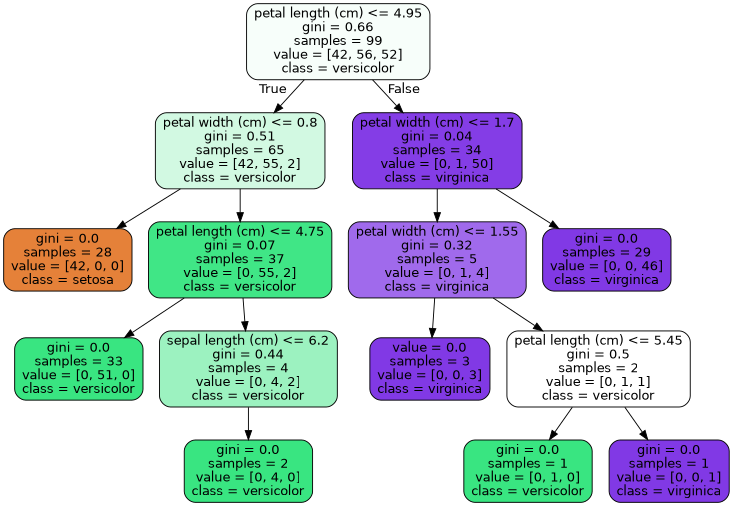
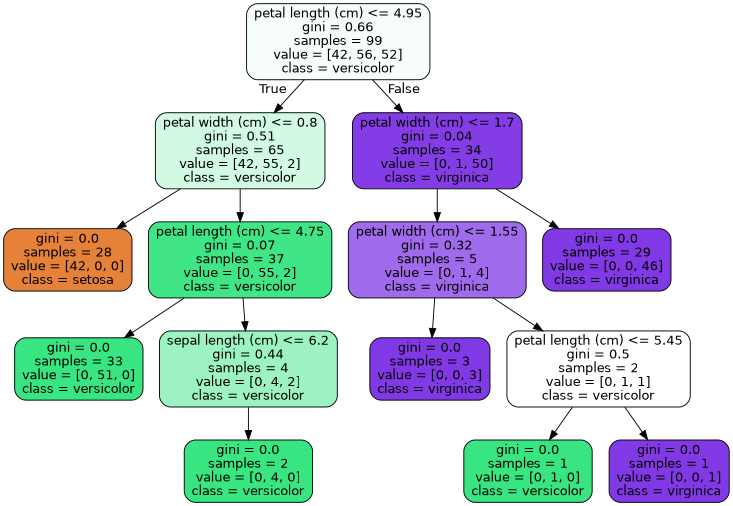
node "value = 0.0 samples = 3 value = [0, 0, 3] class = virginica": label "value = 0.0 samples = 3 value = [0, 0, 3] class = virginica" -> "gini = 0.0 samples = 3 value = [0, 0, 3] class = virginica"
